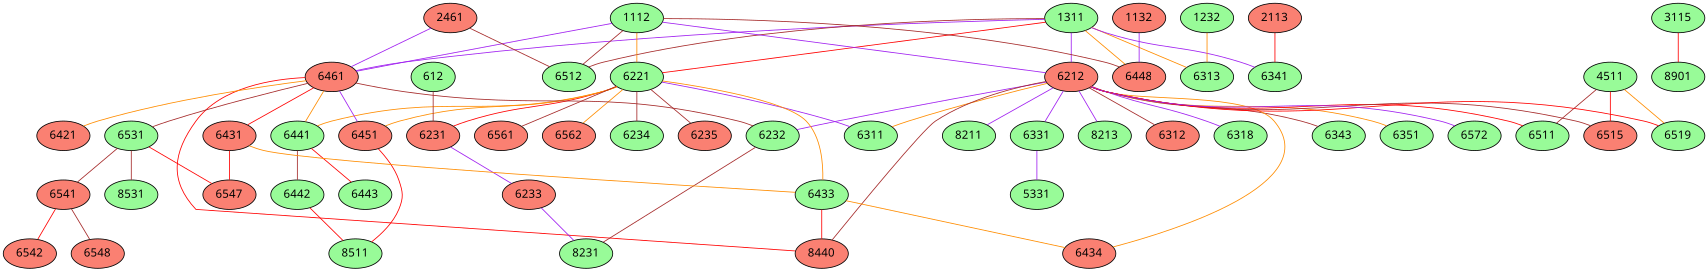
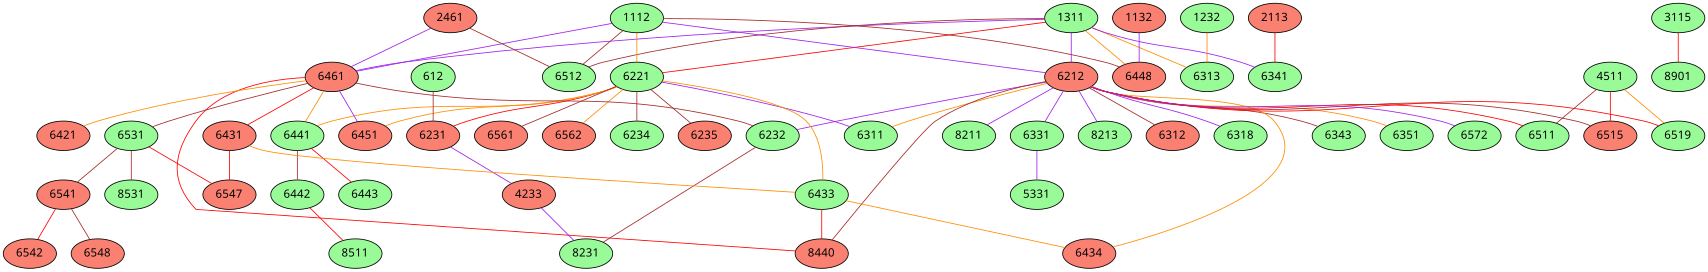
node "6233": label "6233" -> "4233"
edge "6451" -- "8511": removed
